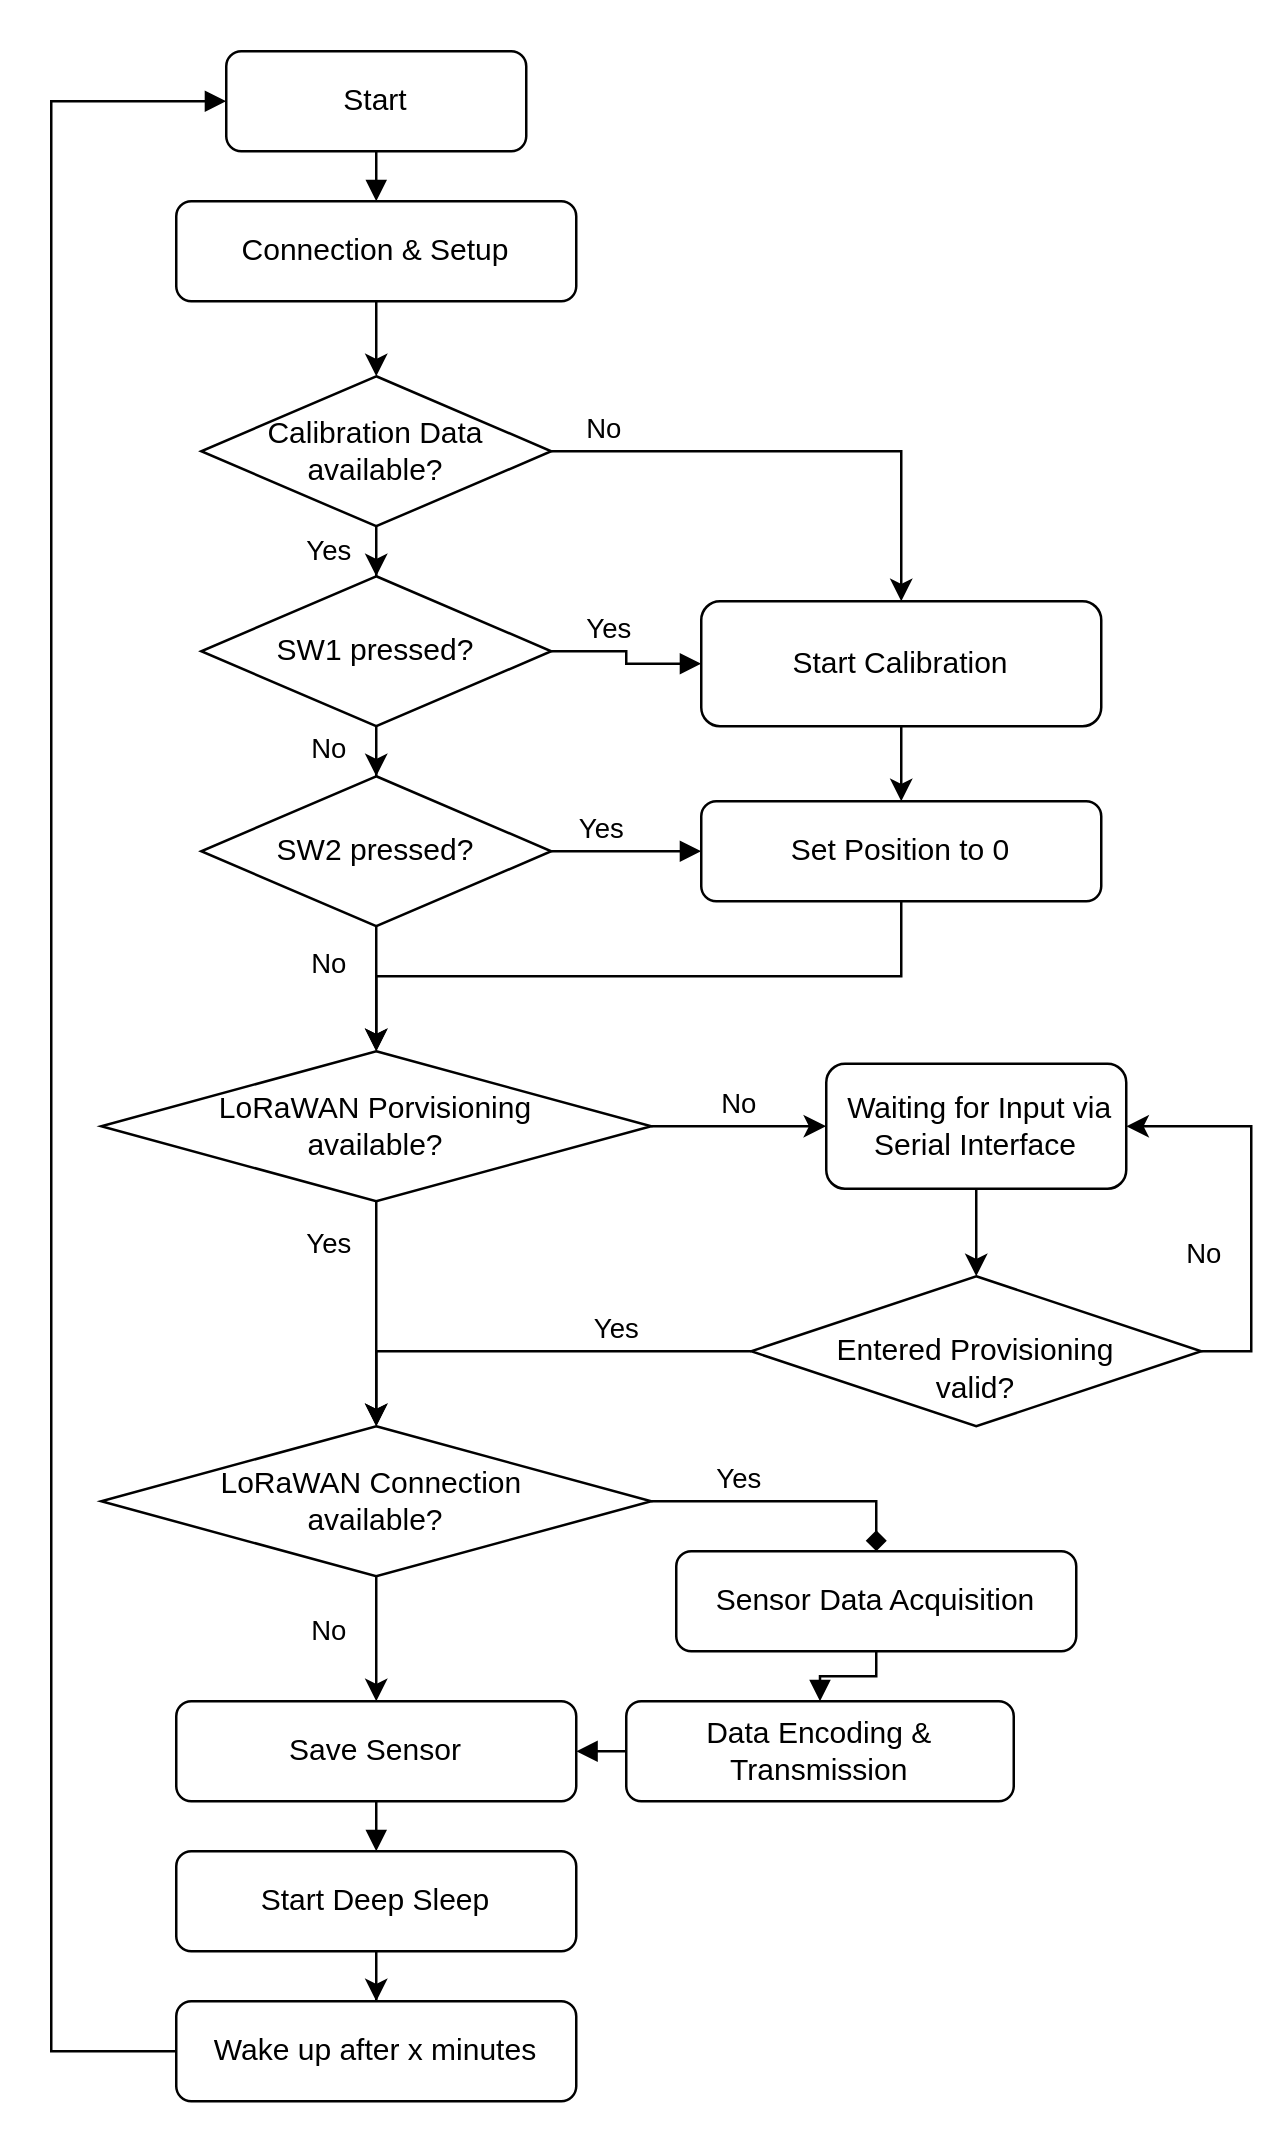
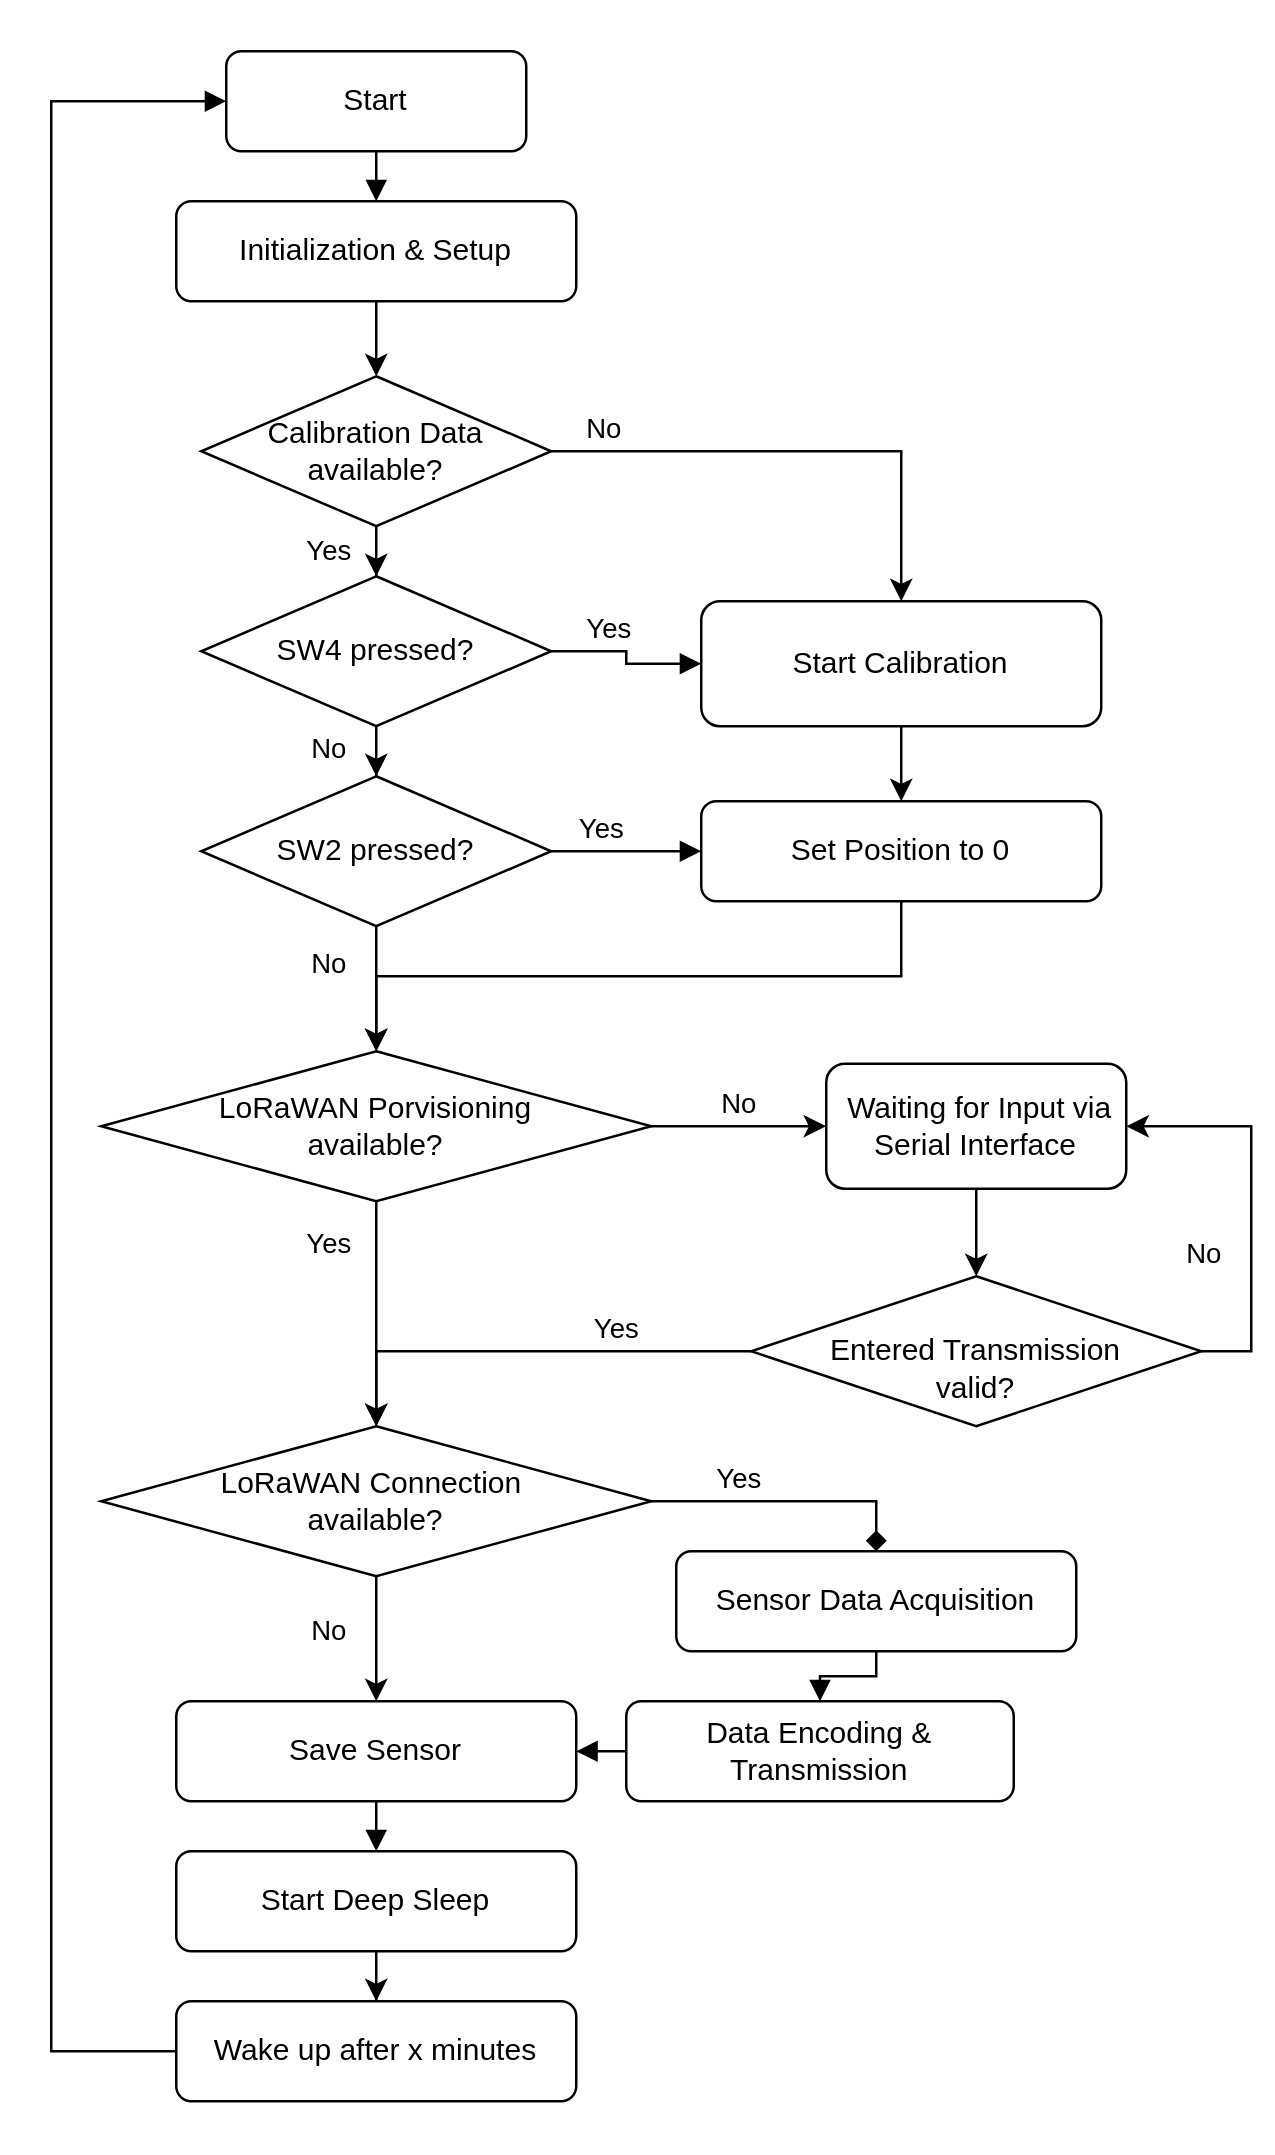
node "Connection & Setup": label "Connection & Setup" -> "Initialization & Setup"
node "SW1 pressed?": label "SW1 pressed?" -> "SW4 pressed?"
node "Entered Provisioning valid?": label "Entered Provisioning valid?" -> "Entered Transmission valid?"
